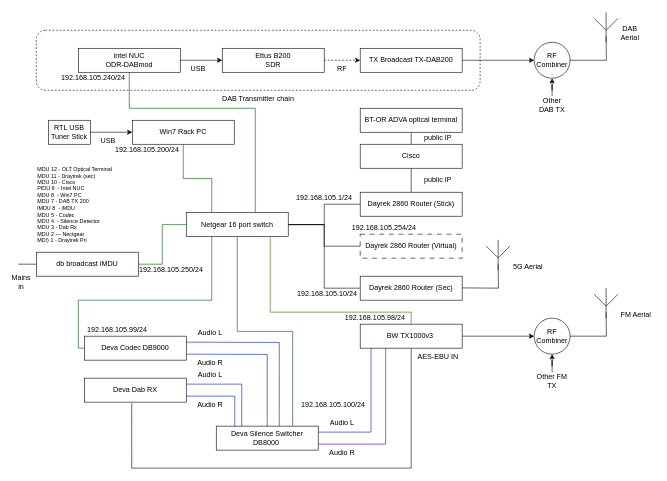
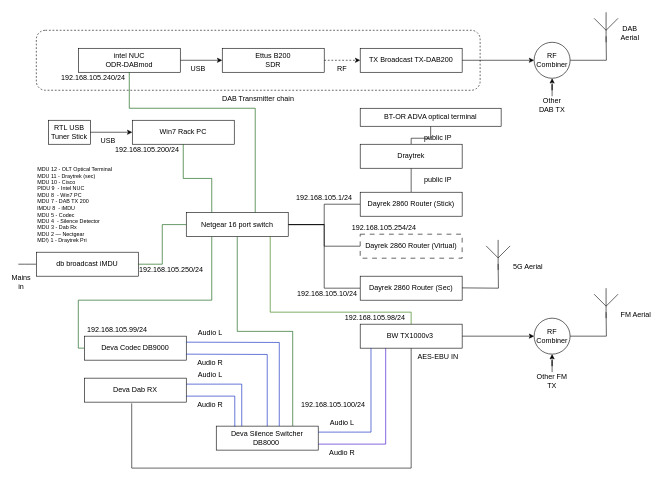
node "BT-OR ADVA optical terminal": size 102x24 -> 141x18
node "Cisco": label "Cisco" -> "Draytrek"
